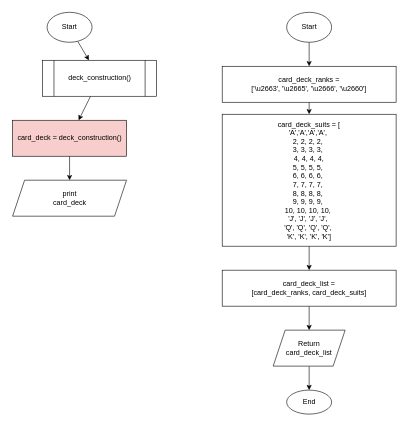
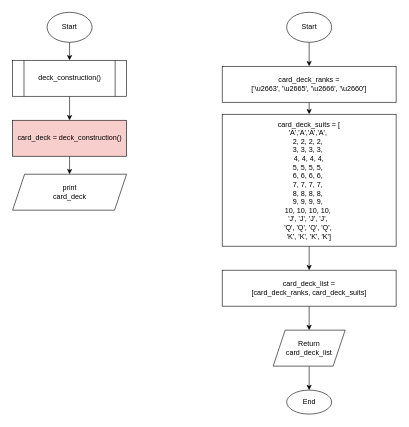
node "deck_construction()": moved (100, 78) -> (70, 78)
node "print card_deck": moved (70, 198) -> (70, 192)
